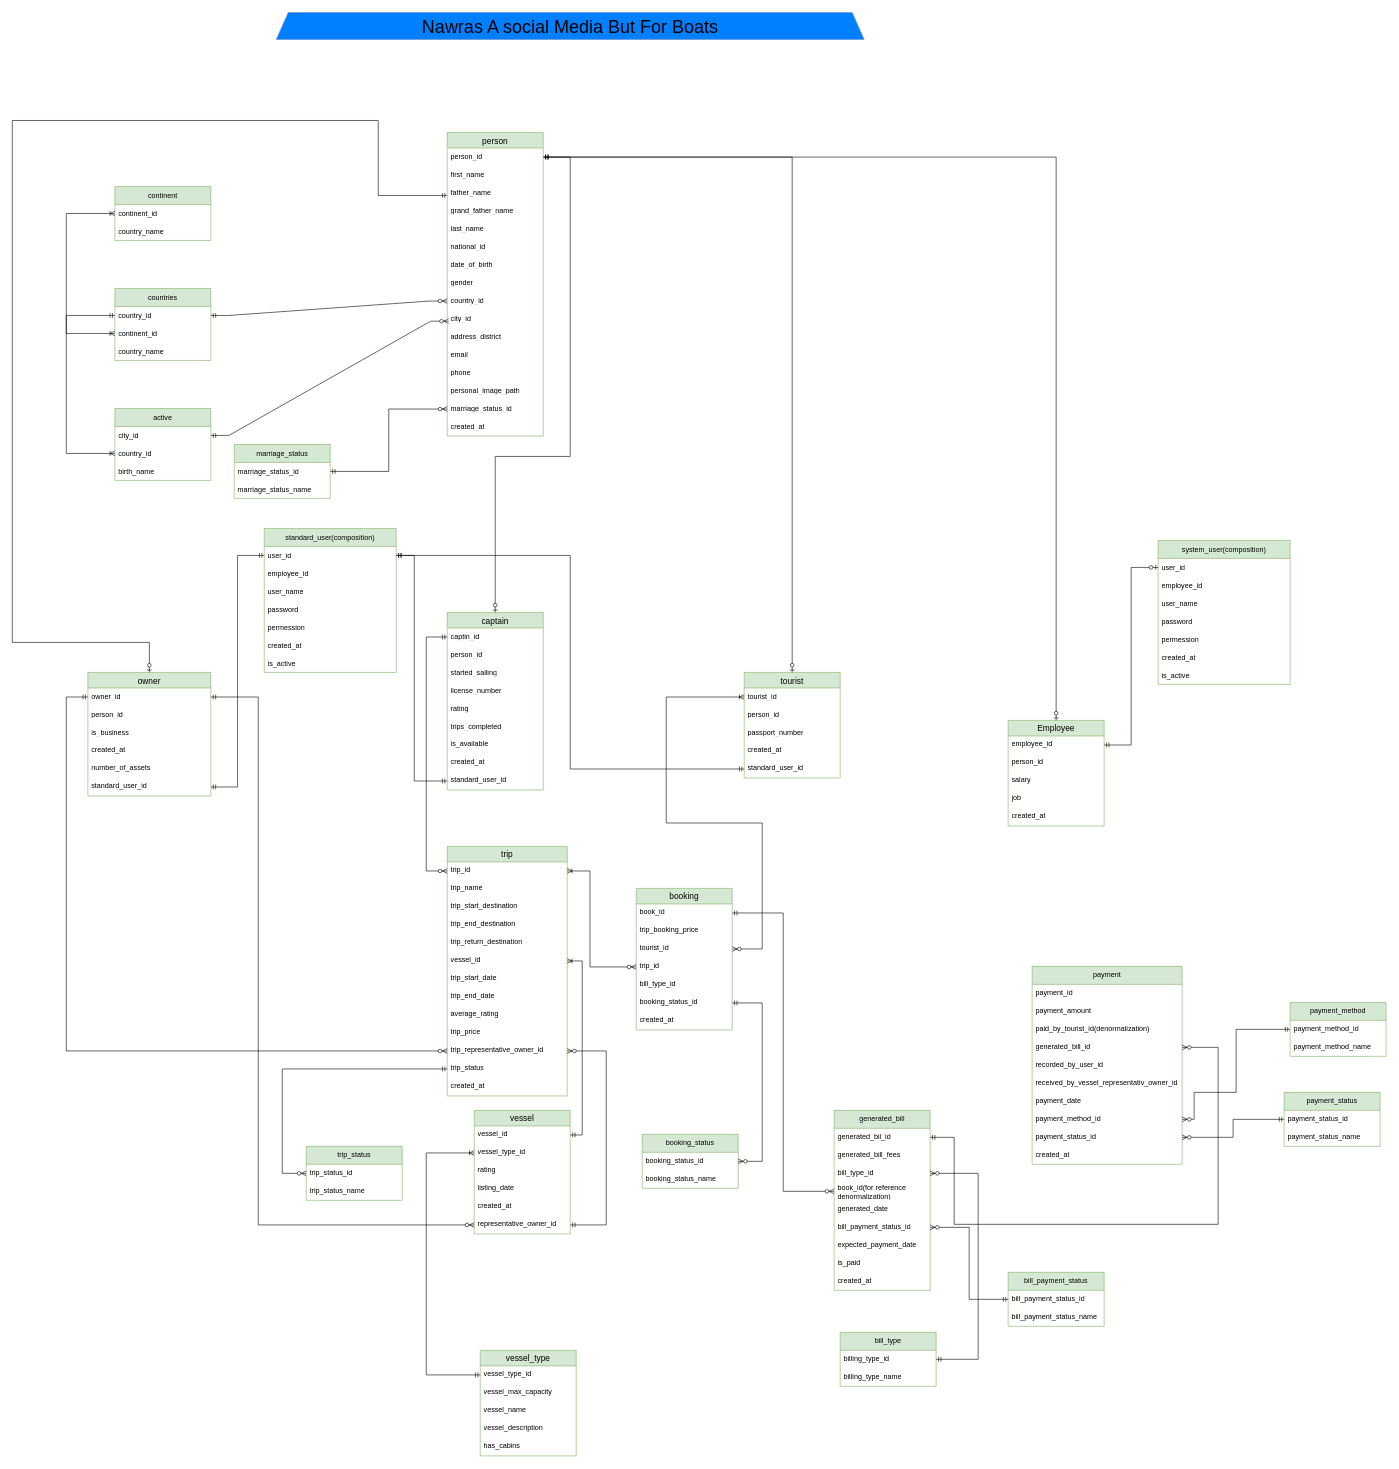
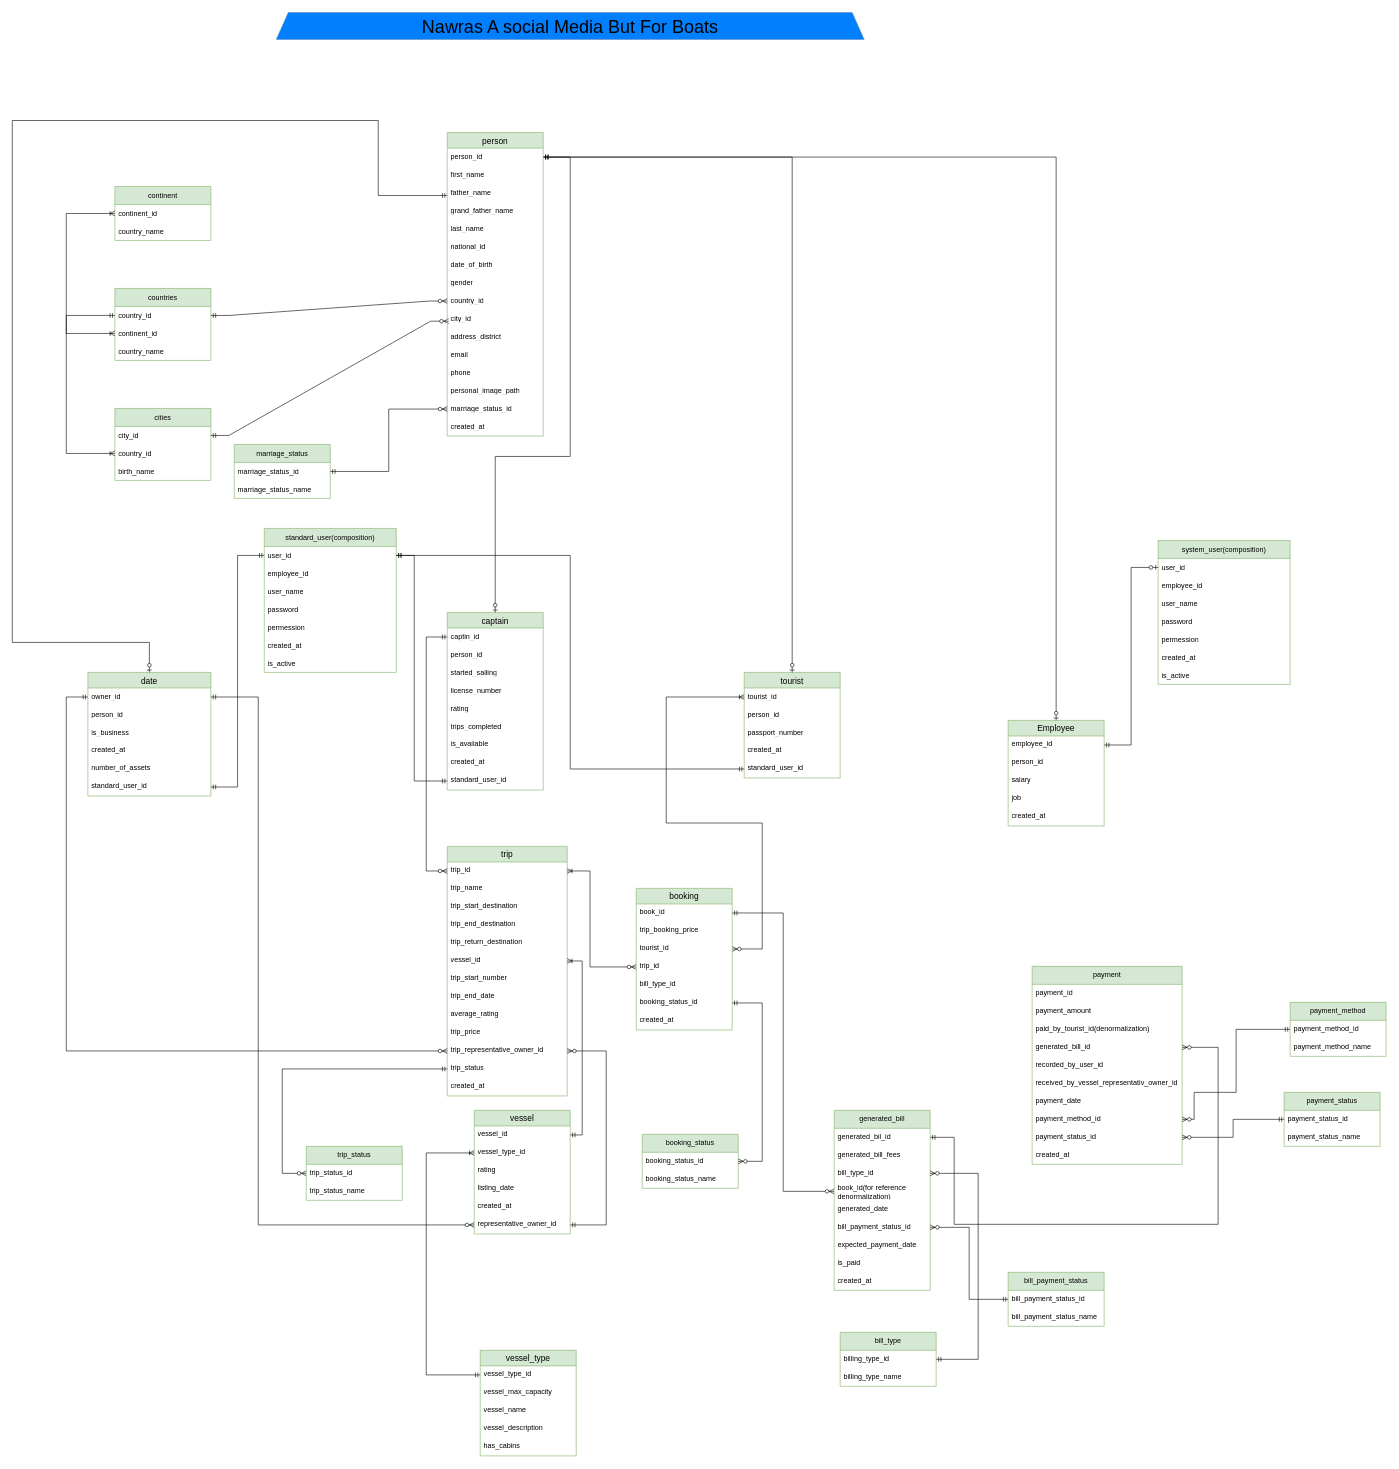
node "active": label "active" -> "cities"
node "owner": label "owner" -> "date"
node "trip_start_date": label "trip_start_date" -> "trip_start_number"
